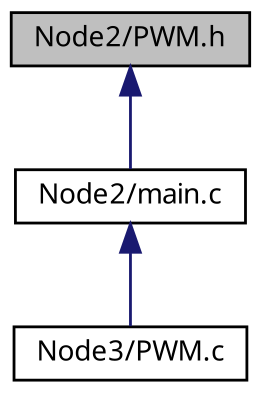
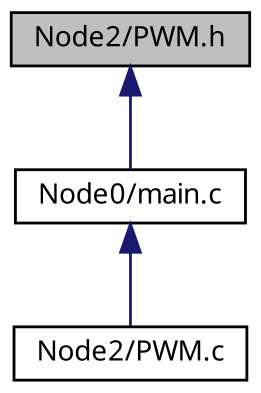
node "Node2/main.c": label "Node2/main.c" -> "Node0/main.c"
node "Node3/PWM.c": label "Node3/PWM.c" -> "Node2/PWM.c"
